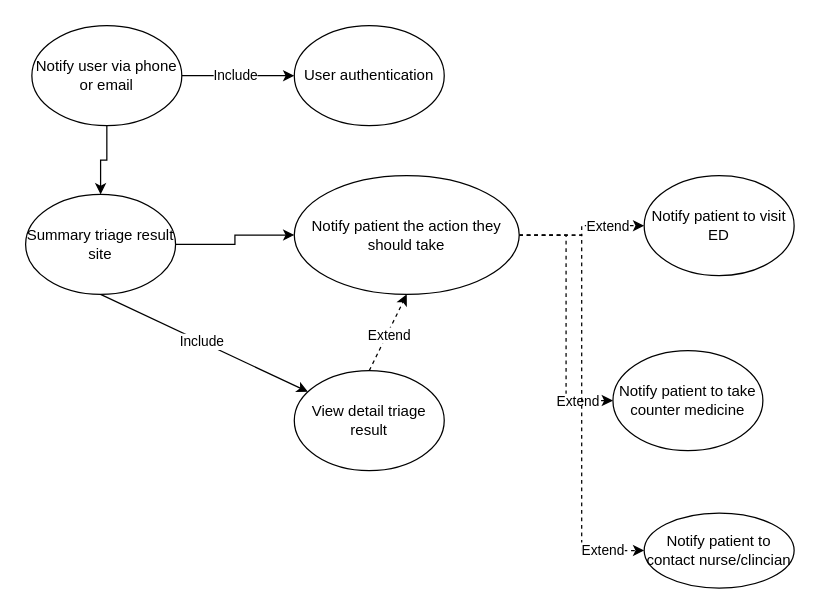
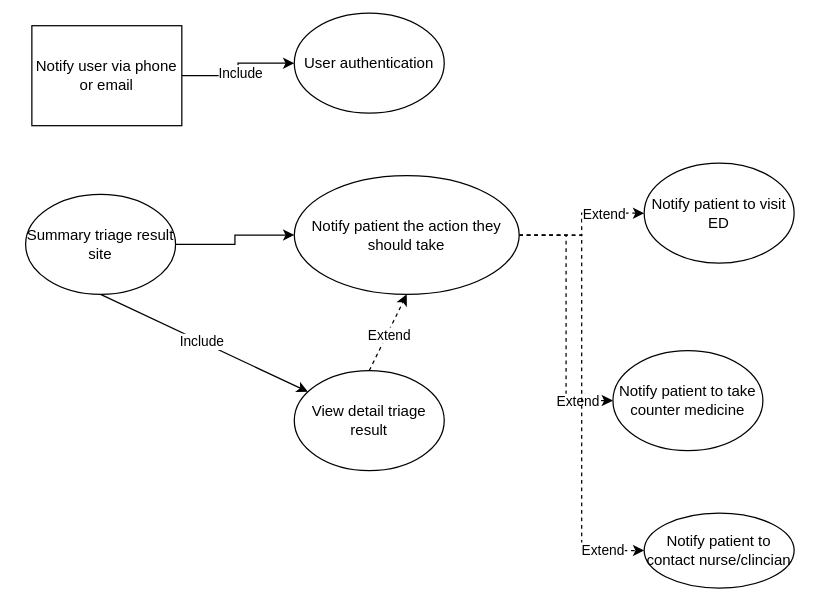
node "Notify user via phone or email": shape ellipse -> rectangle
node "User authentication": moved (369, 76) -> (369, 63)
edge "Notify user via phone or email" -> "Summary triage result site": removed
node "Notify patient to visit ED": moved (719, 226) -> (719, 213)
